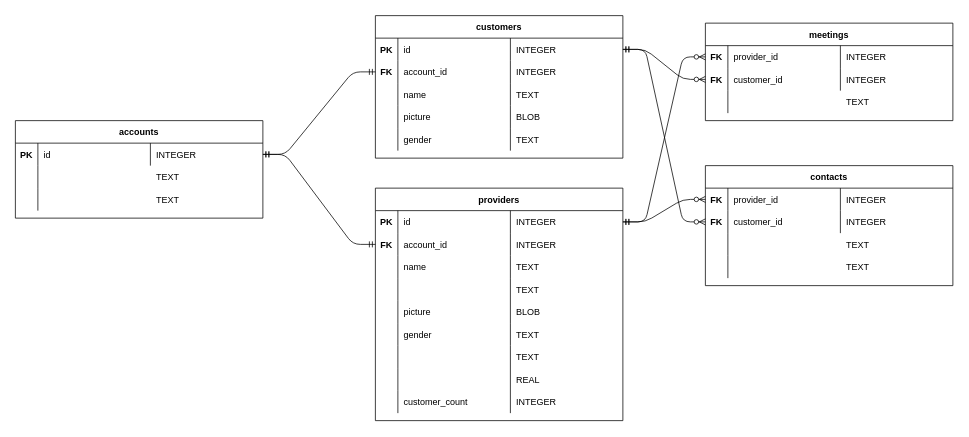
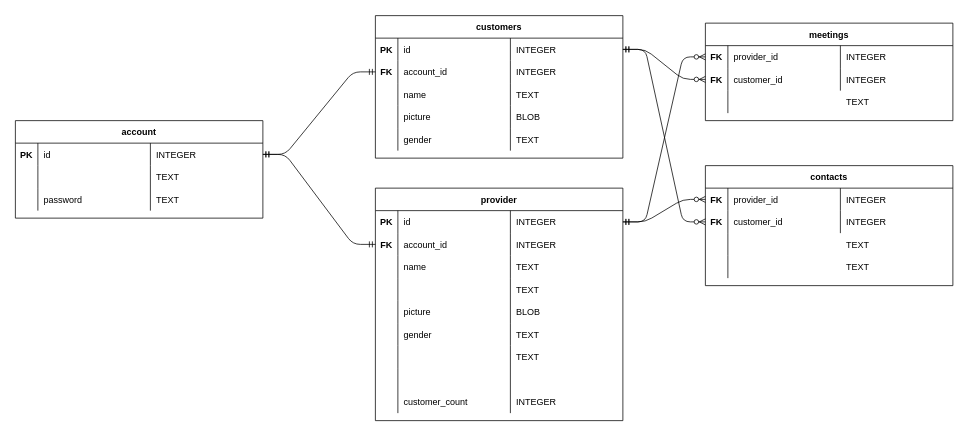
node "accounts": label "accounts" -> "account"
node "password": added
node "providers": label "providers" -> "provider"
node "REAL": removed
